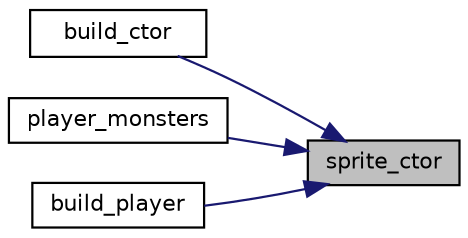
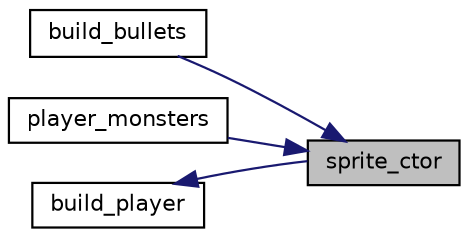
node "build_ctor": label "build_ctor" -> "build_bullets"
edge "build_player" -> "sprite_ctor": reversed
